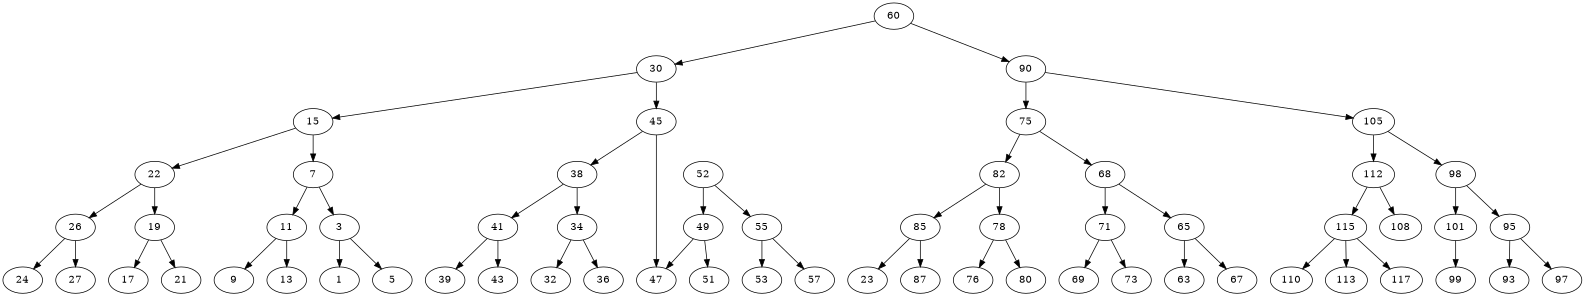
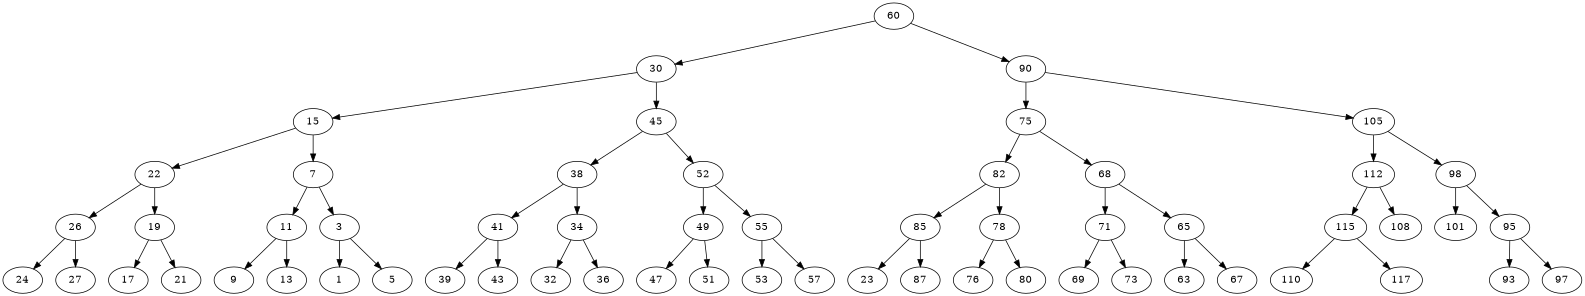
edge "45" -> "47": now "45" -> "52"
node "113": removed
node "99": removed
